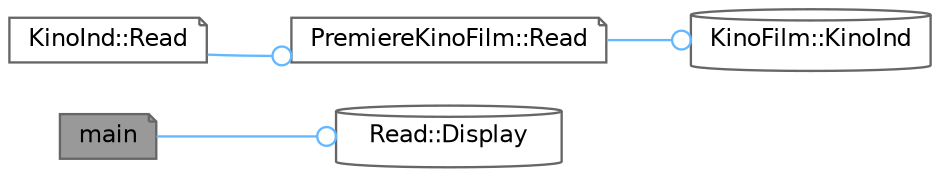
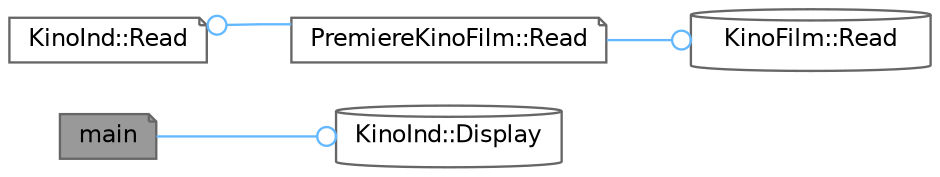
node "KinoFilm::KinoInd": label "KinoFilm::KinoInd" -> "KinoFilm::Read"
edge "KinoInd::Read" -> "PremiereKinoFilm::Read": reversed
node "Read::Display": label "Read::Display" -> "KinoInd::Display"
